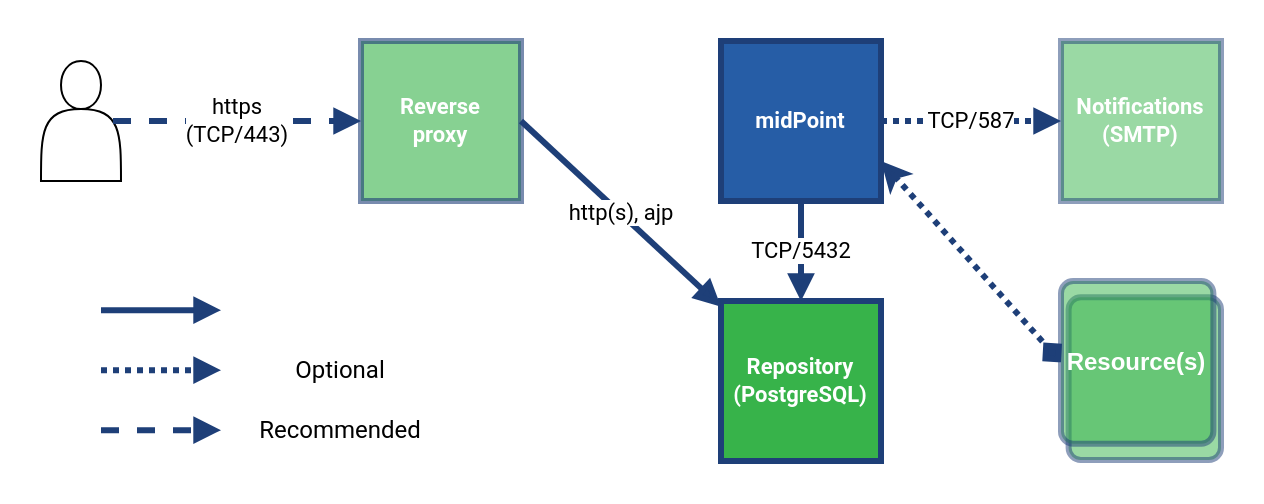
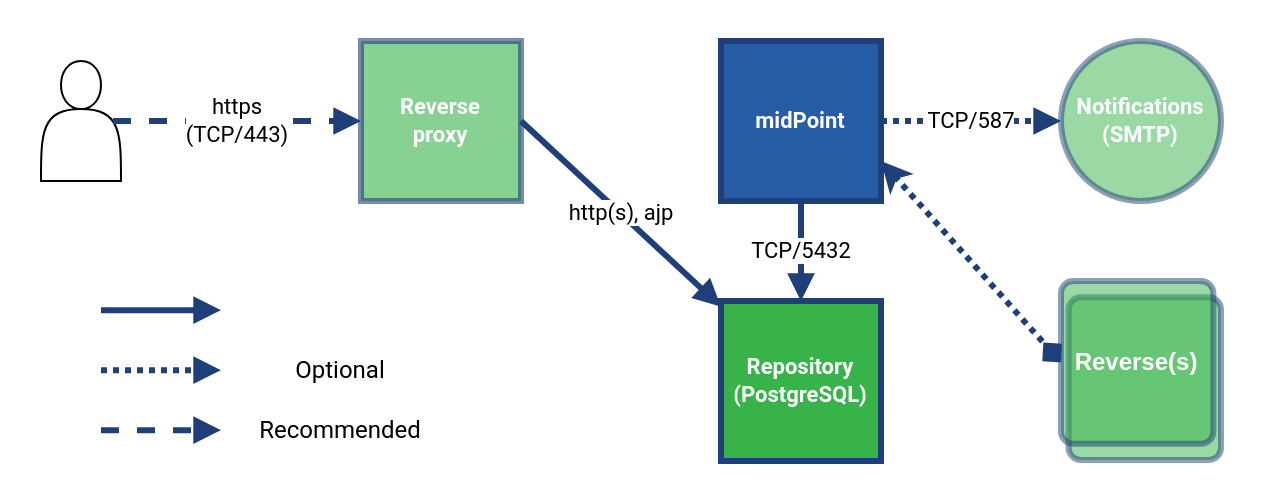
node "Notifications (SMTP)": shape rectangle -> ellipse
node "Resource(s)": label "Resource(s)" -> "Reverse(s)"
